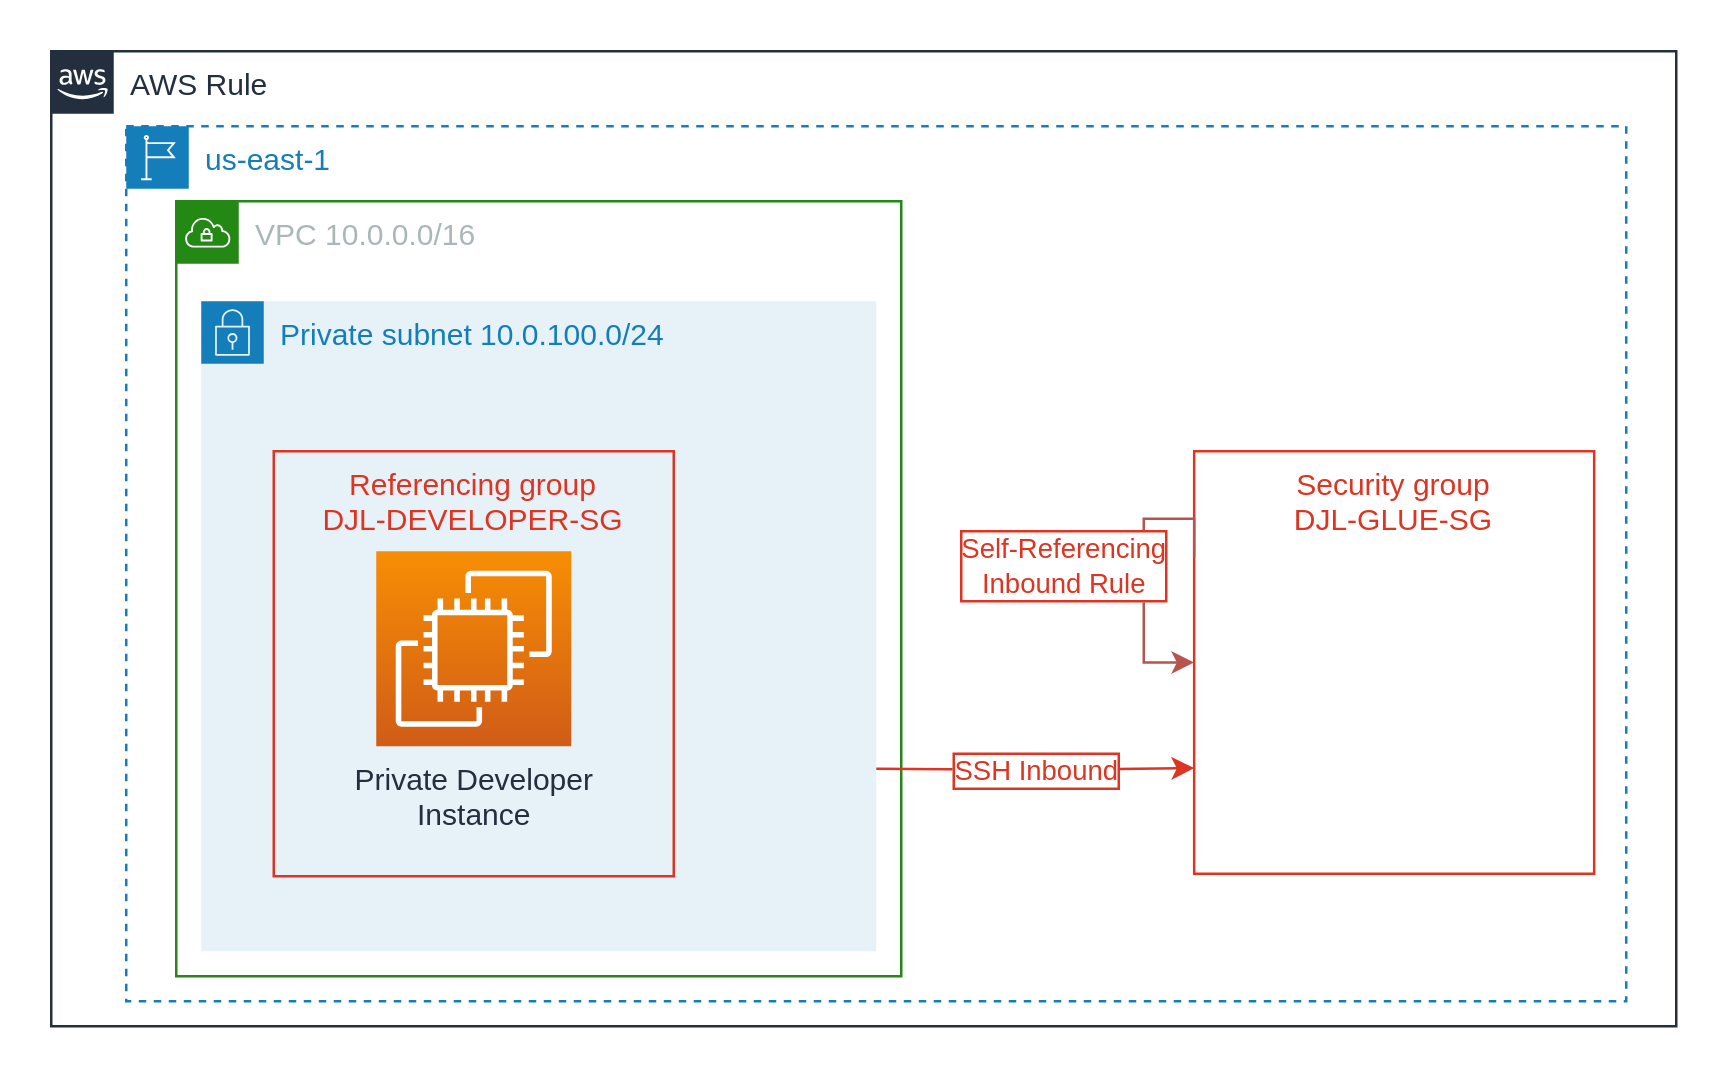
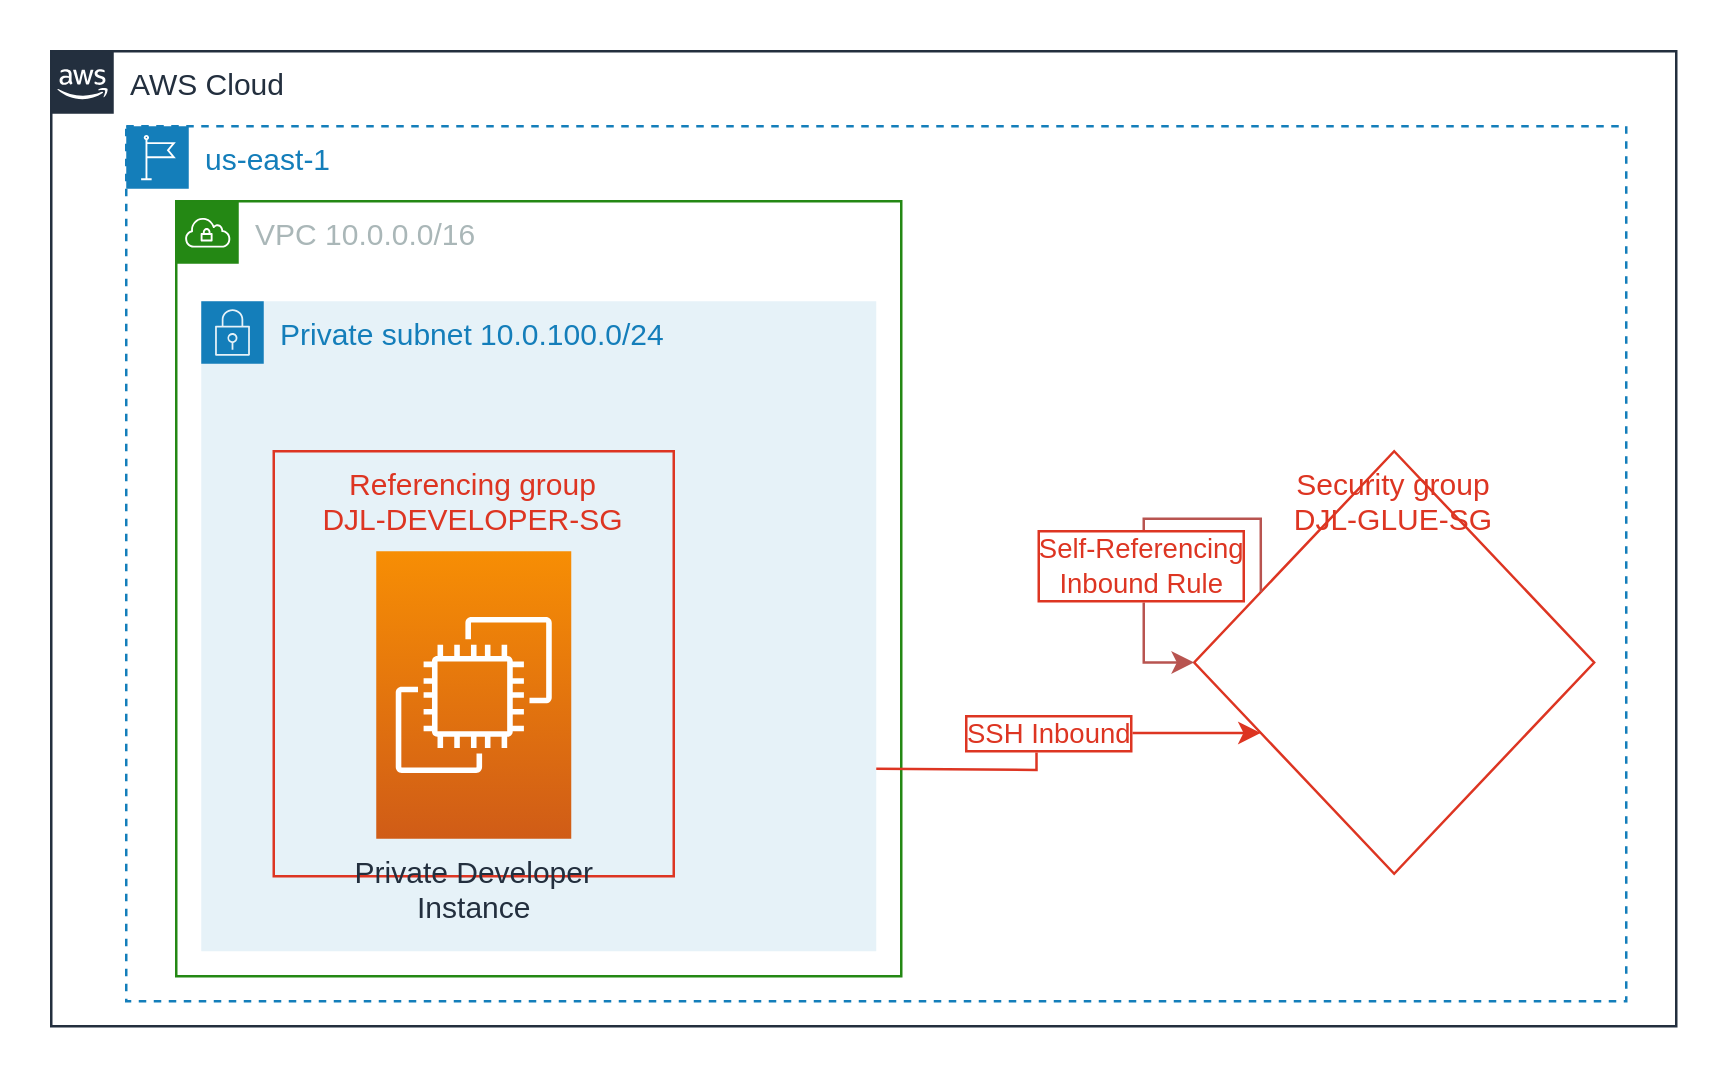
node "AWS Rule": label "AWS Rule" -> "AWS Cloud"
node "Private Developer Instance": size 195x195 -> 195x288
node "Security group DJL-GLUE-SG": shape rectangle -> diamond
